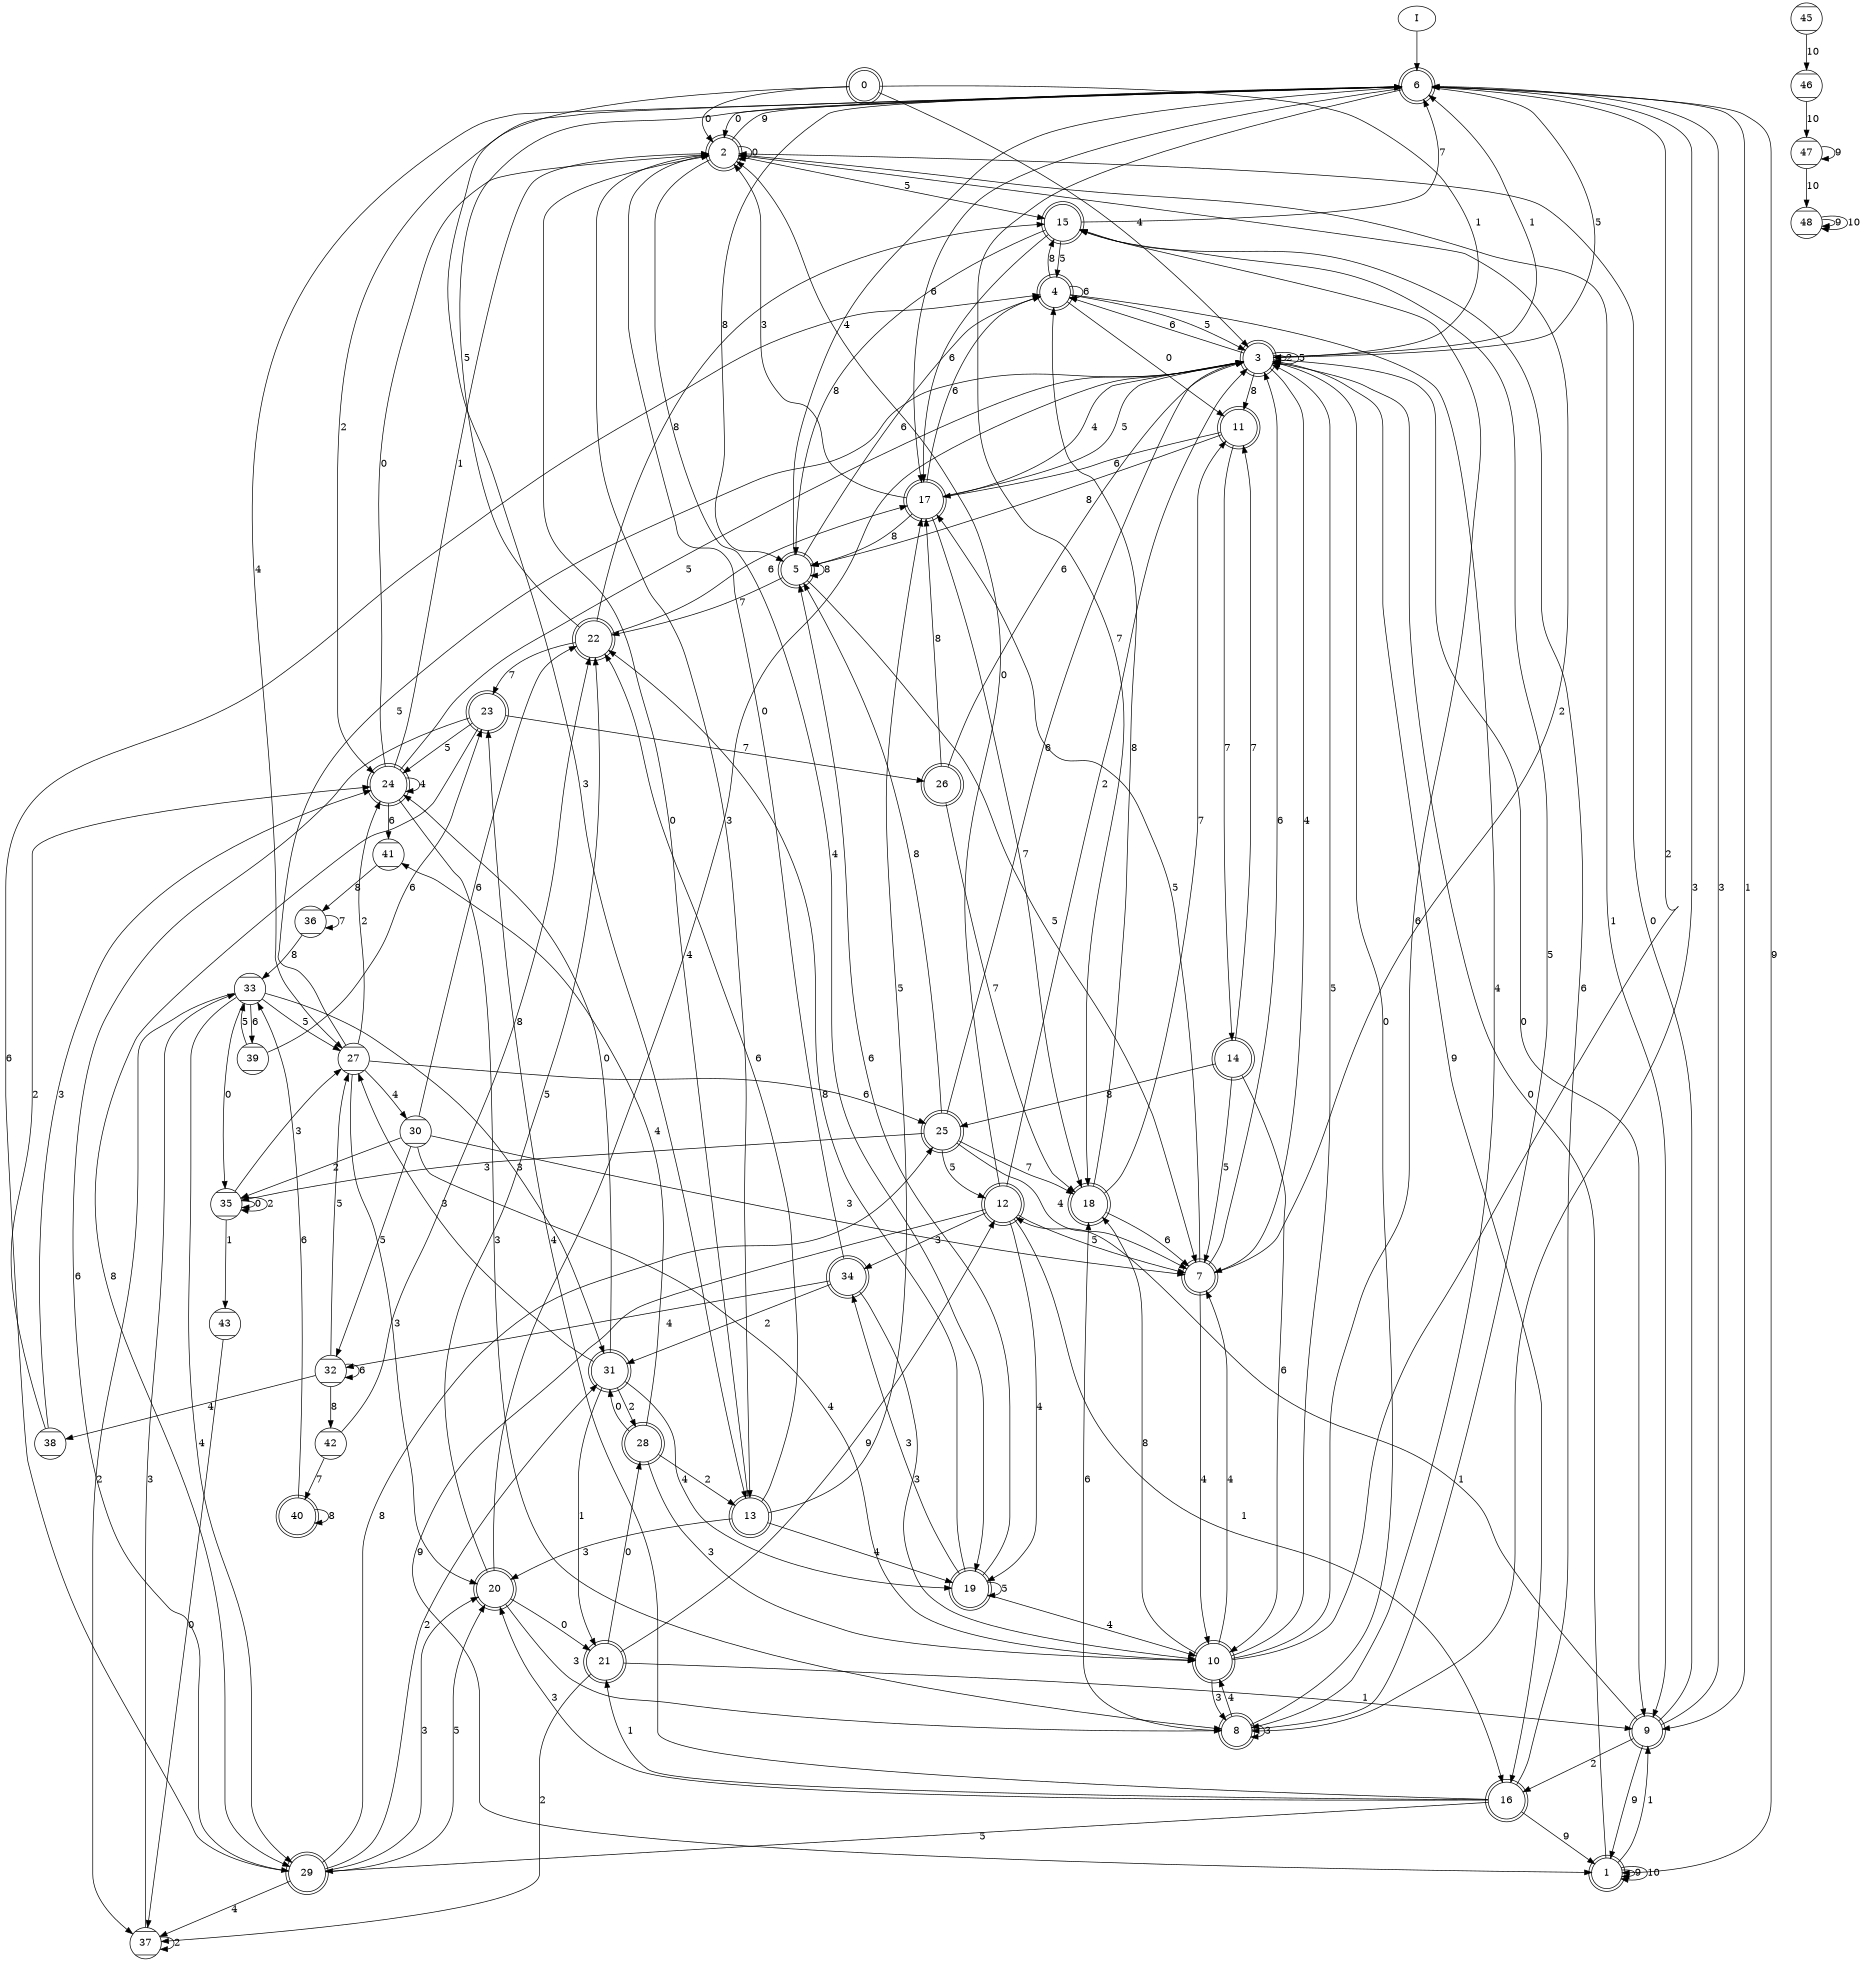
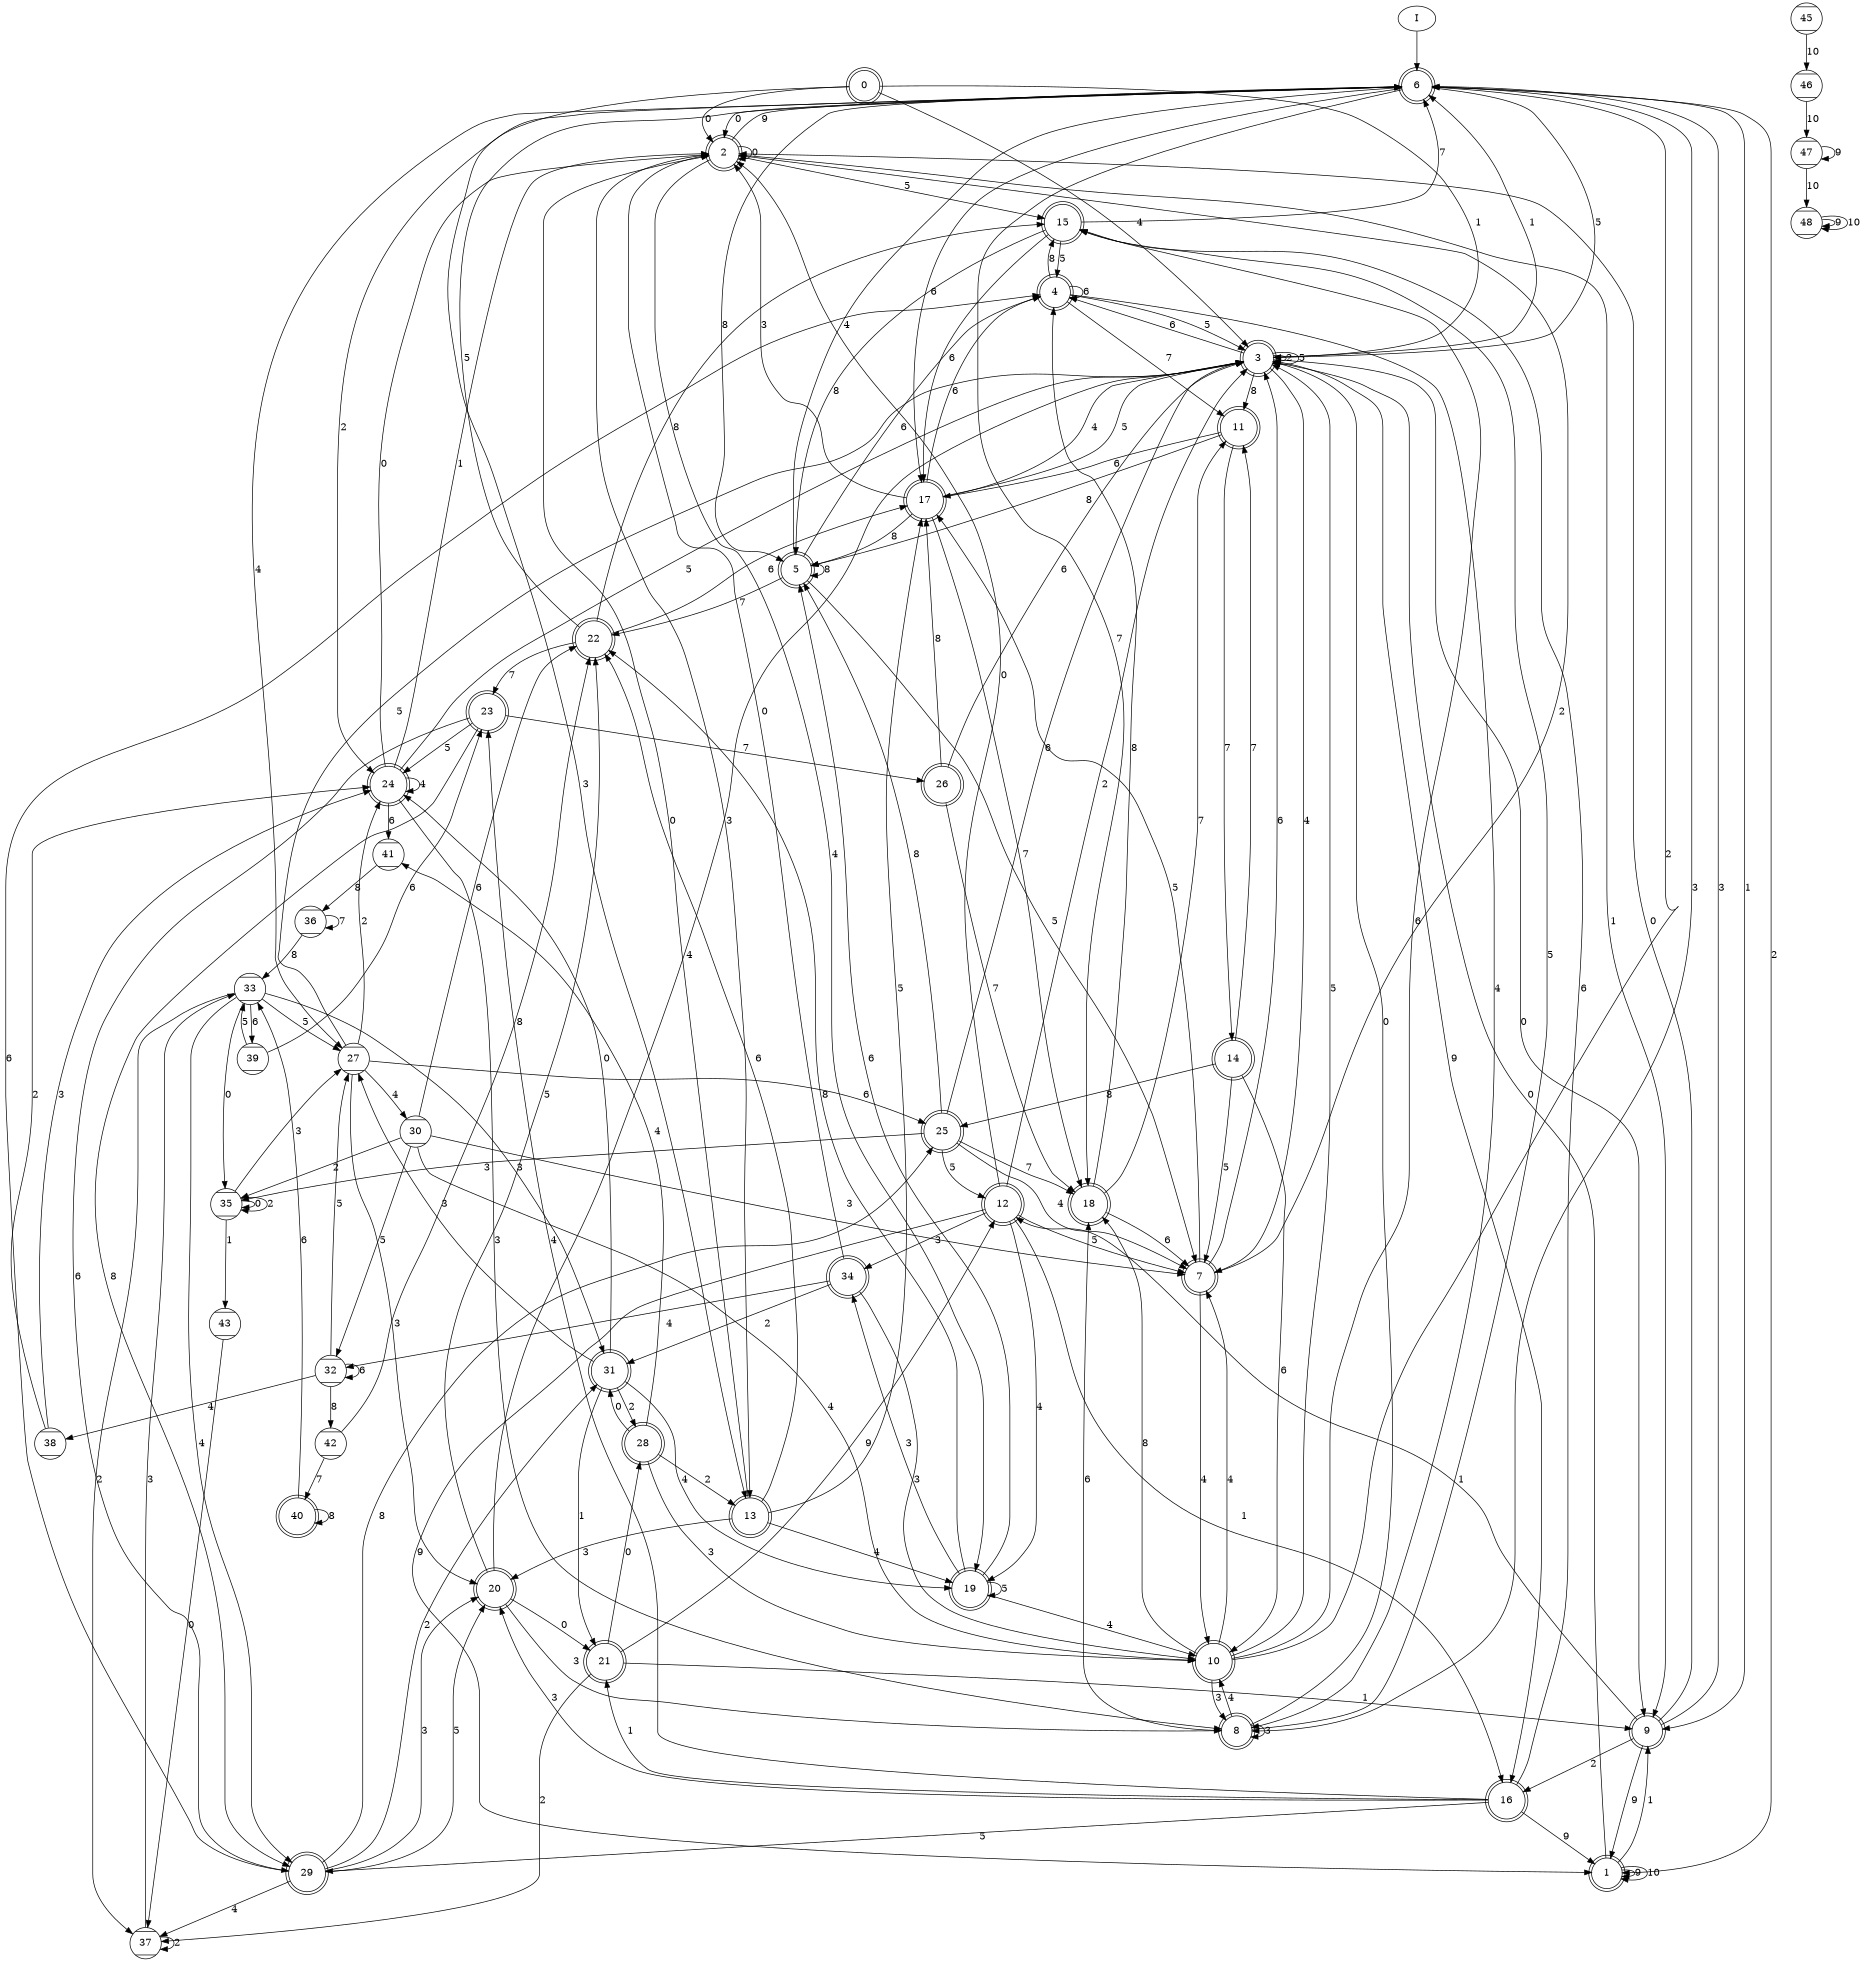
edge "4" -> "11": label "0" -> "7"
edge "6" -> "1": label "9" -> "2"
